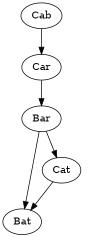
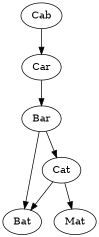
node "Mat": added
